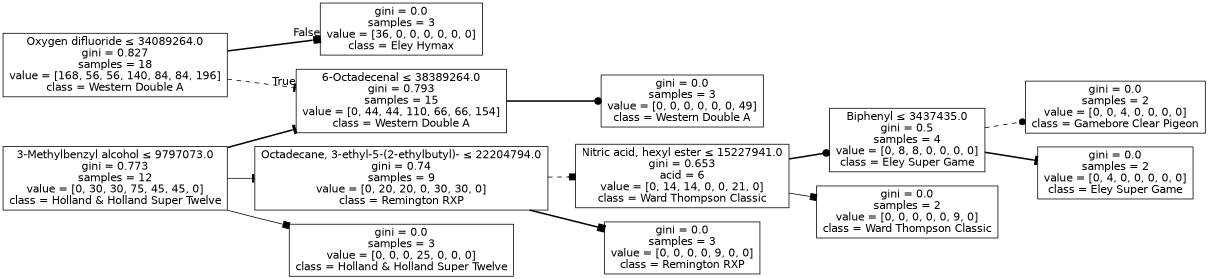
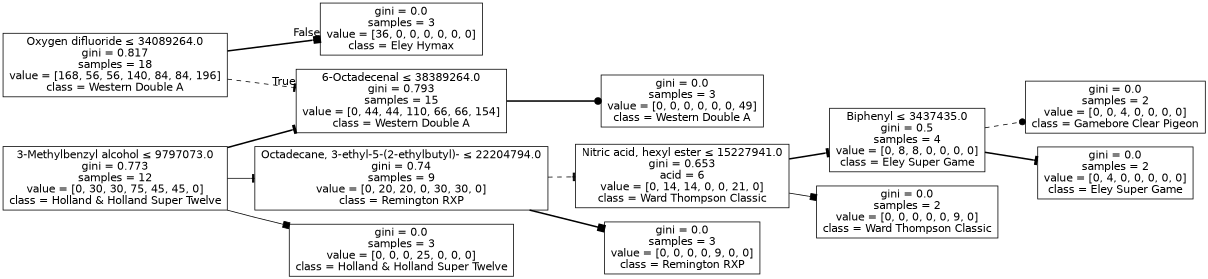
node "Oxygen difluoride ≤ 34089264.0": text "gini = 0.827" -> "gini = 0.817"
edge "Nitric acid, hexyl ester ≤ 15227941.0" -> "Biphenyl ≤ 3437435.0": arrowhead dot -> tee
edge "Octadecane, 3-ethyl-5-(2-ethylbutyl)- ≤ 22204794.0" -> "Nitric acid, hexyl ester ≤ 15227941.0": arrowhead box -> tee
